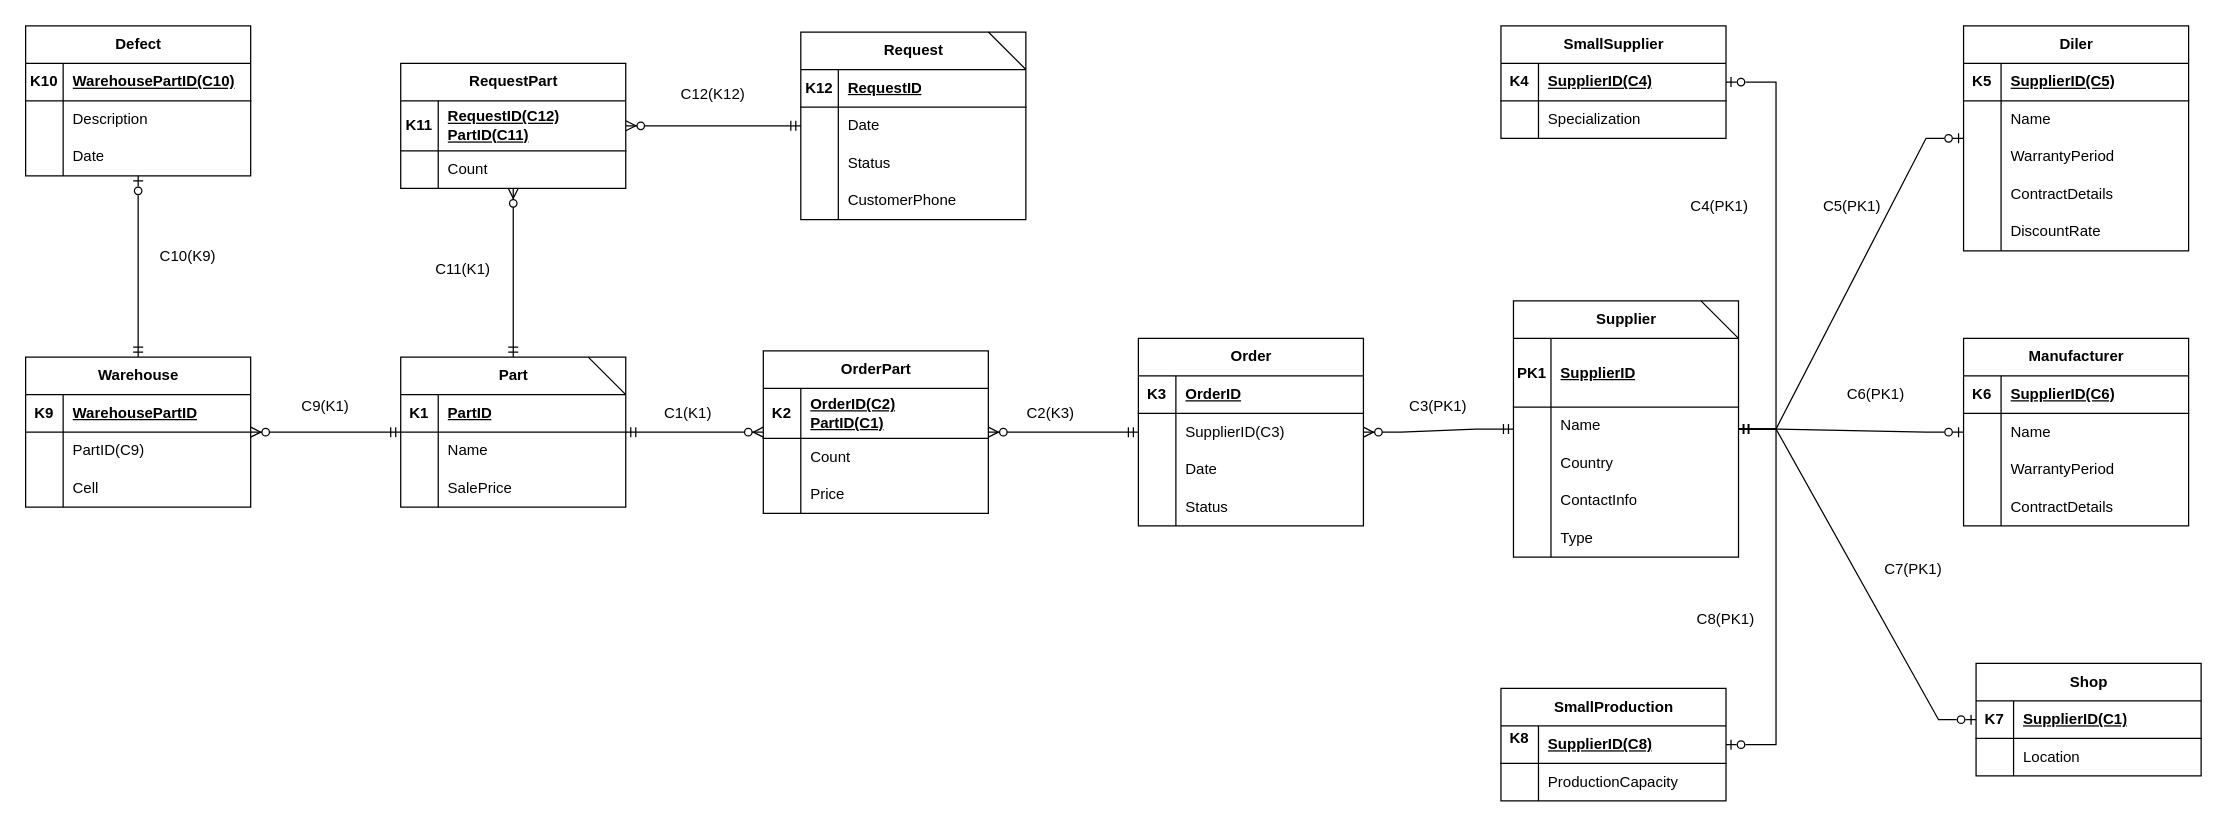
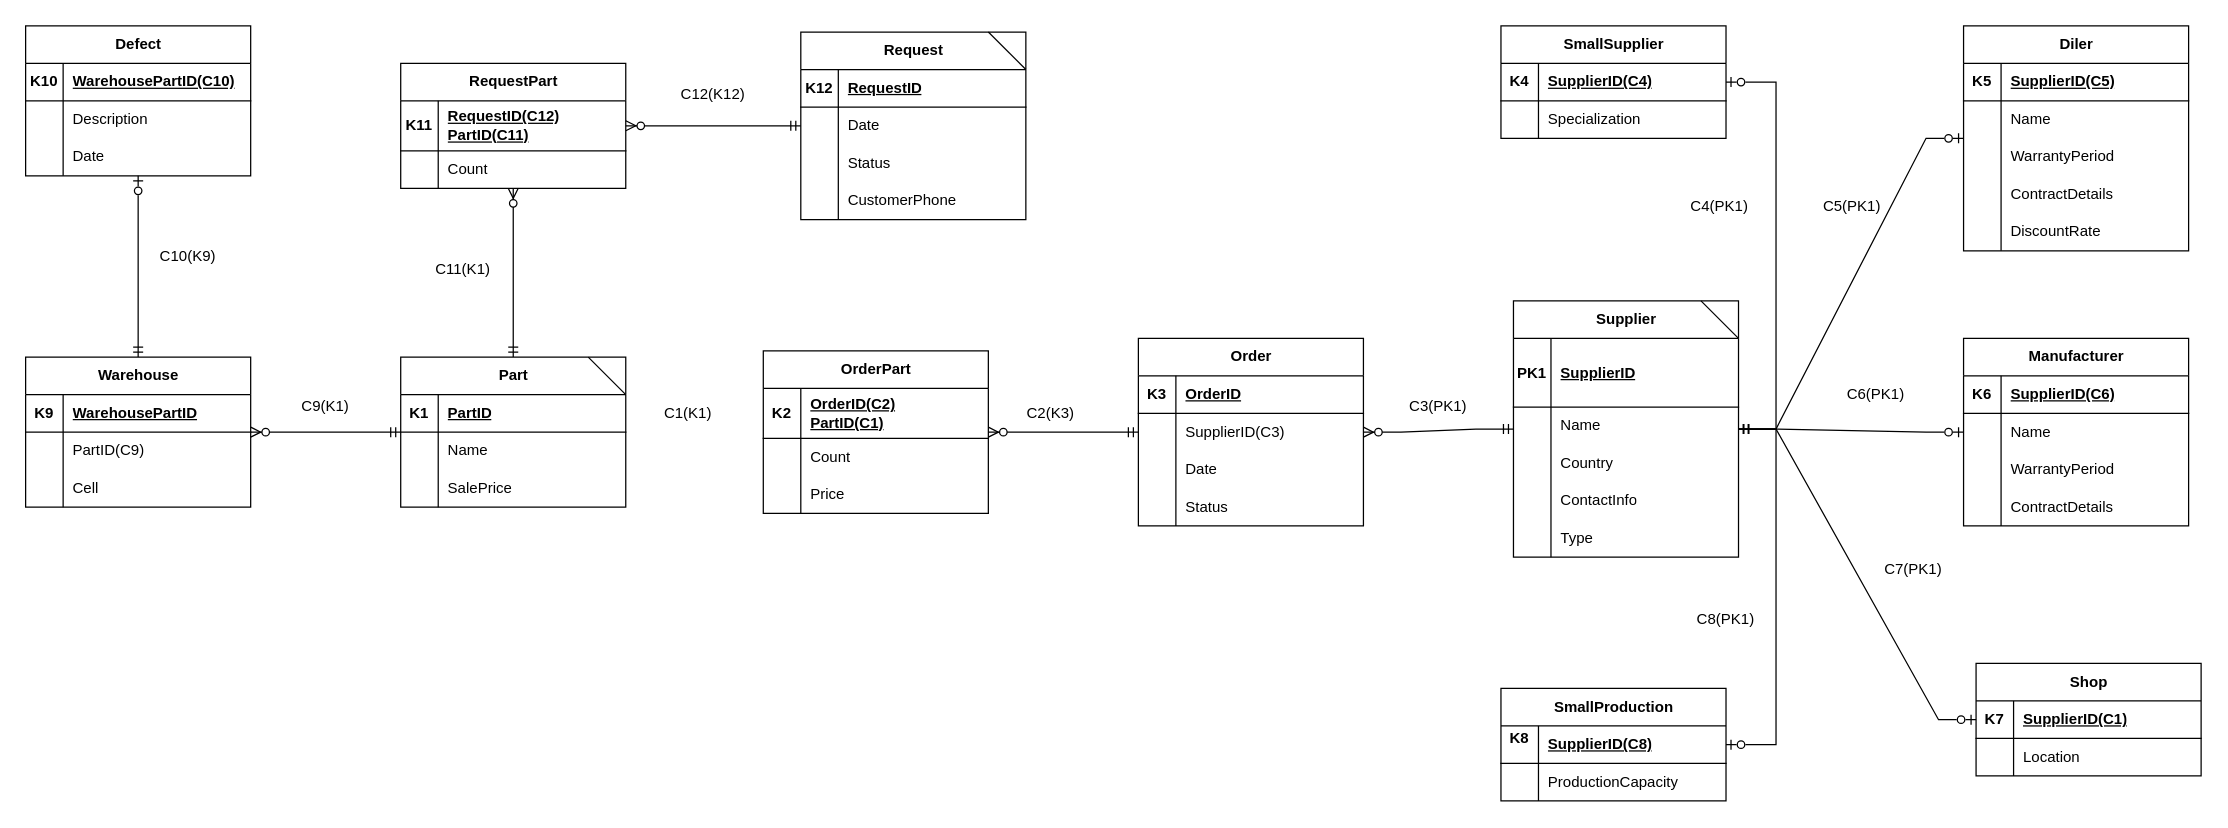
edge "Part" -- "OrderPart": removed
